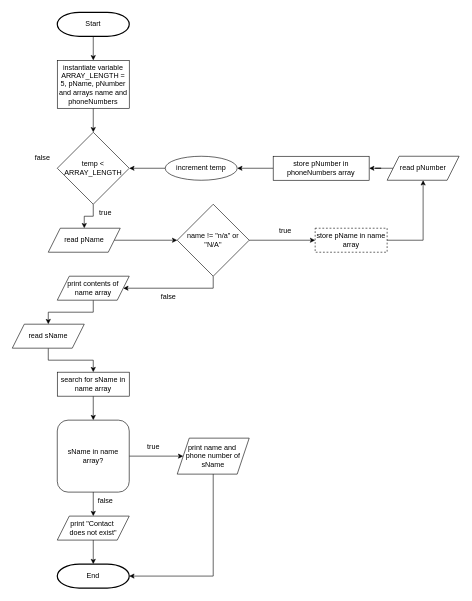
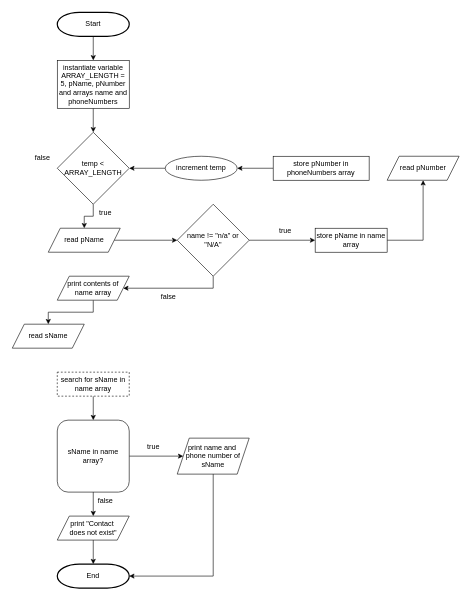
edge "read pNumber" -> "store pNumber in phoneNumbers array": removed
node "store pName in name array": style dashed -> solid
edge "read sName" -> "search for sName in name array": removed
node "search for sName in name array": style solid -> dashed
